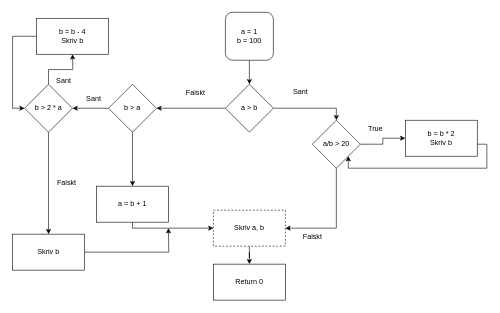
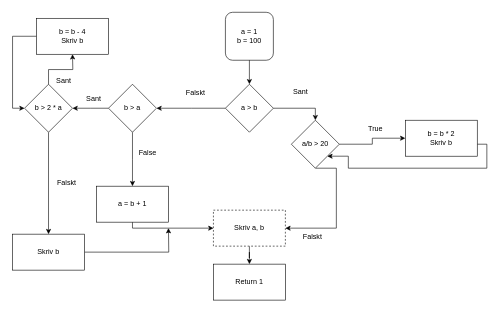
node "a/b > 20": moved (336, 144) -> (315, 144)
node "False": added
node "Return 0": label "Return 0" -> "Return 1"
